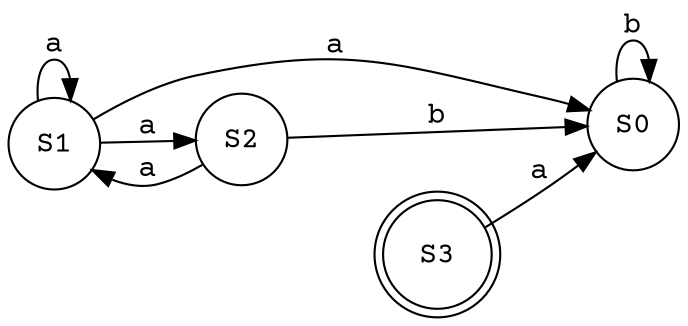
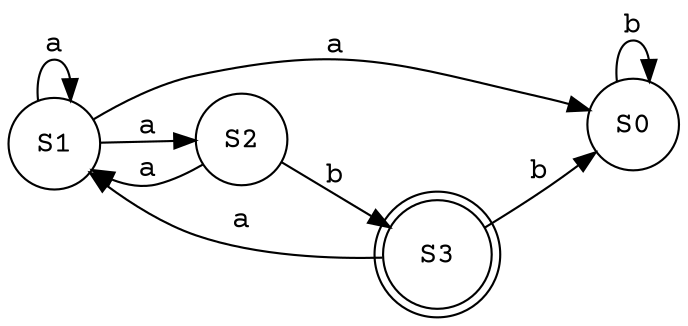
edge "S2" -> "S0": now "S2" -> "S3"
edge "S3" -> "S0": label "a" -> "b"
edge "S3" -> "S1": added, label "a"
